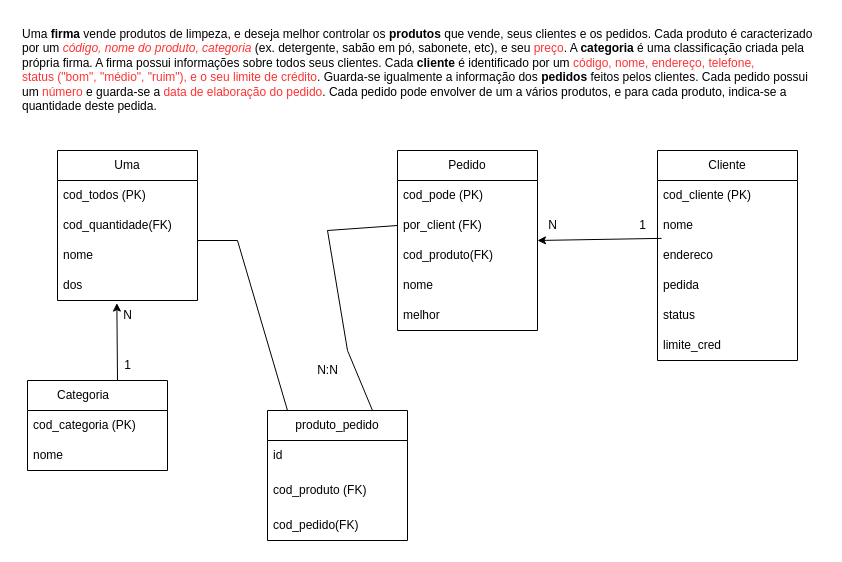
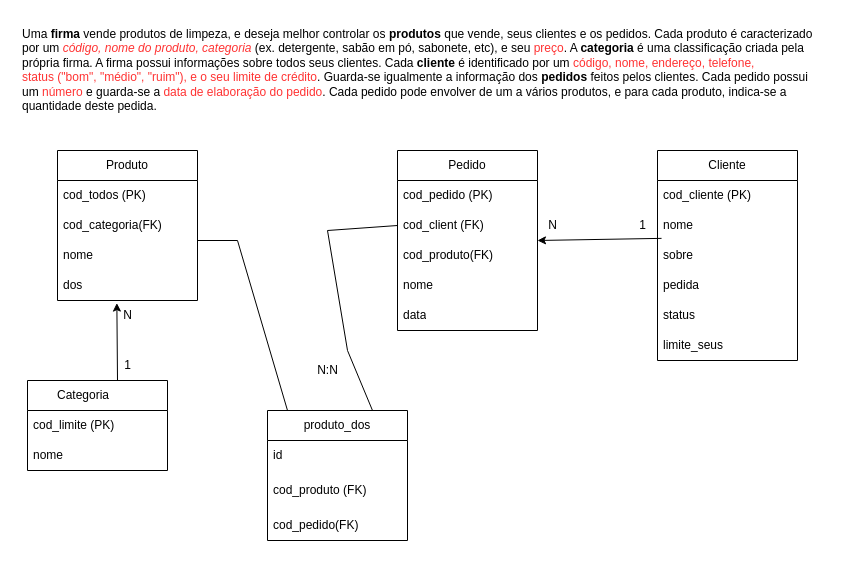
node "Uma": label "Uma" -> "Produto"
node "cod_pode (PK)": label "cod_pode (PK)" -> "cod_pedido (PK)"
node "cod_quantidade(FK)": label "cod_quantidade(FK)" -> "cod_categoria(FK)"
node "por_client (FK)": label "por_client (FK)" -> "cod_client (FK)"
node "endereco": label "endereco" -> "sobre"
node "melhor": label "melhor" -> "data"
node "limite_cred": label "limite_cred" -> "limite_seus"
node "cod_categoria (PK)": label "cod_categoria (PK)" -> "cod_limite (PK)"
node "produto_pedido": label "produto_pedido" -> "produto_dos"
